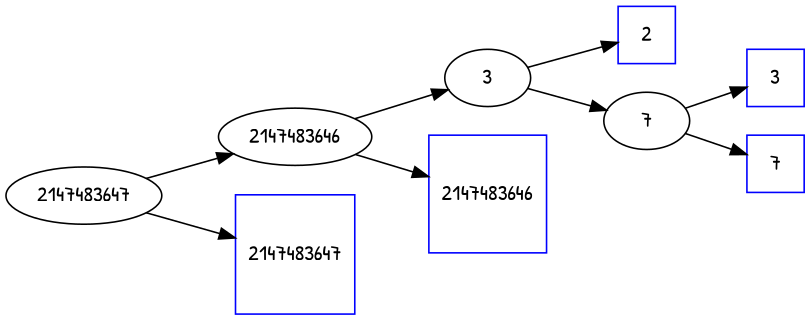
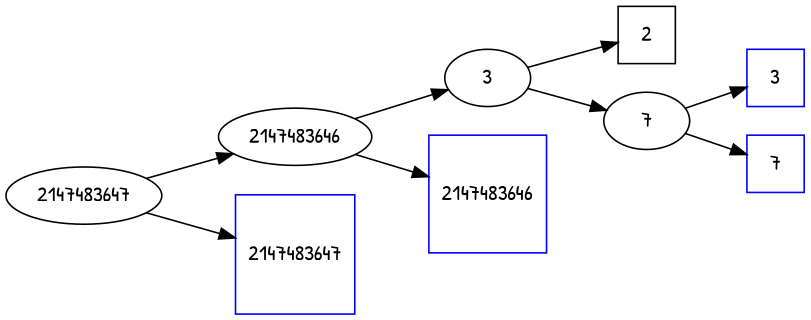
node "2": color blue -> black
